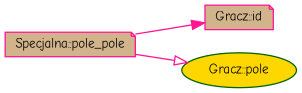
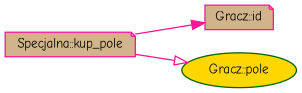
node "Specjalna::pole_pole": label "Specjalna::pole_pole" -> "Specjalna::kup_pole"
